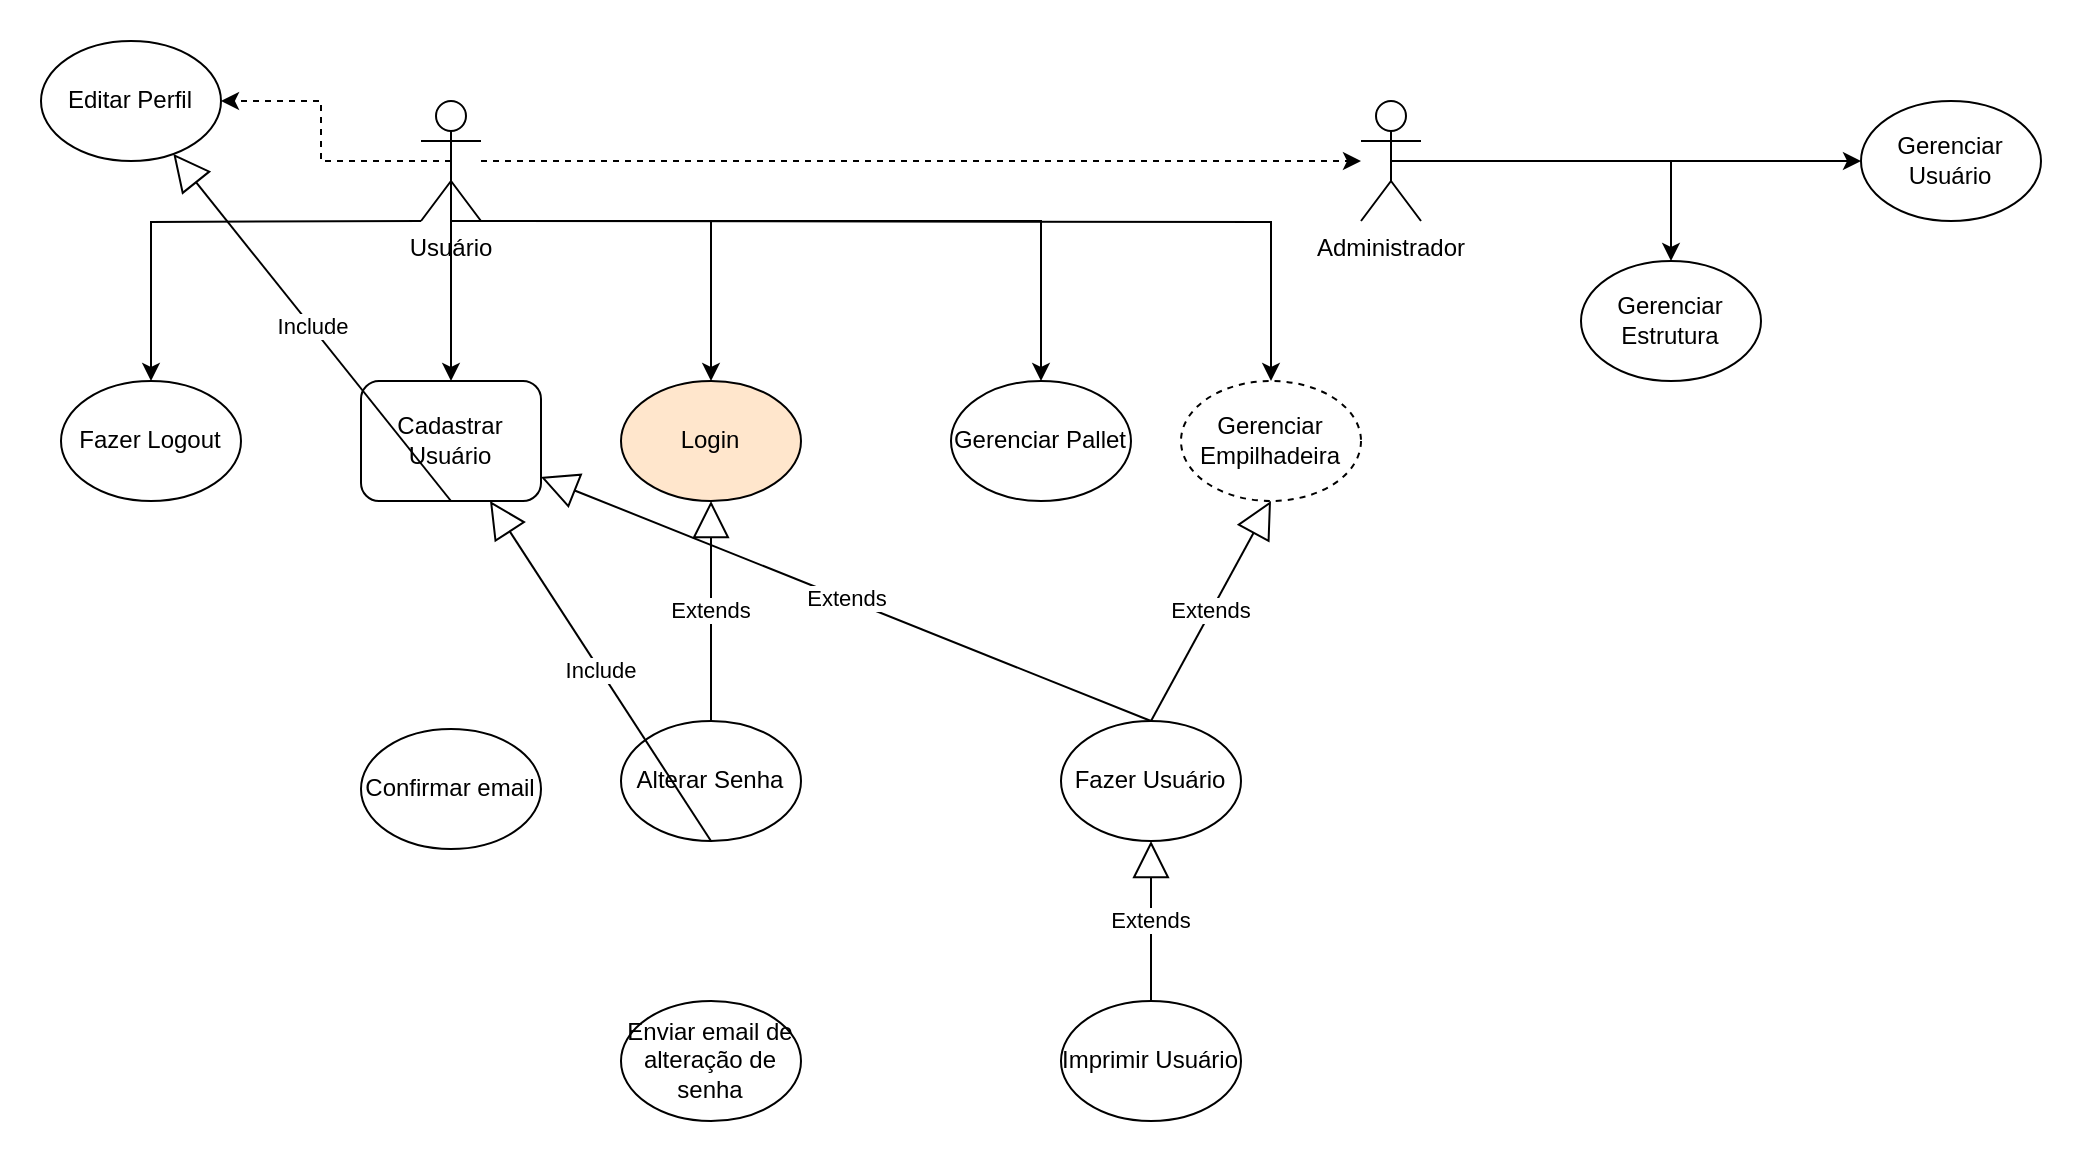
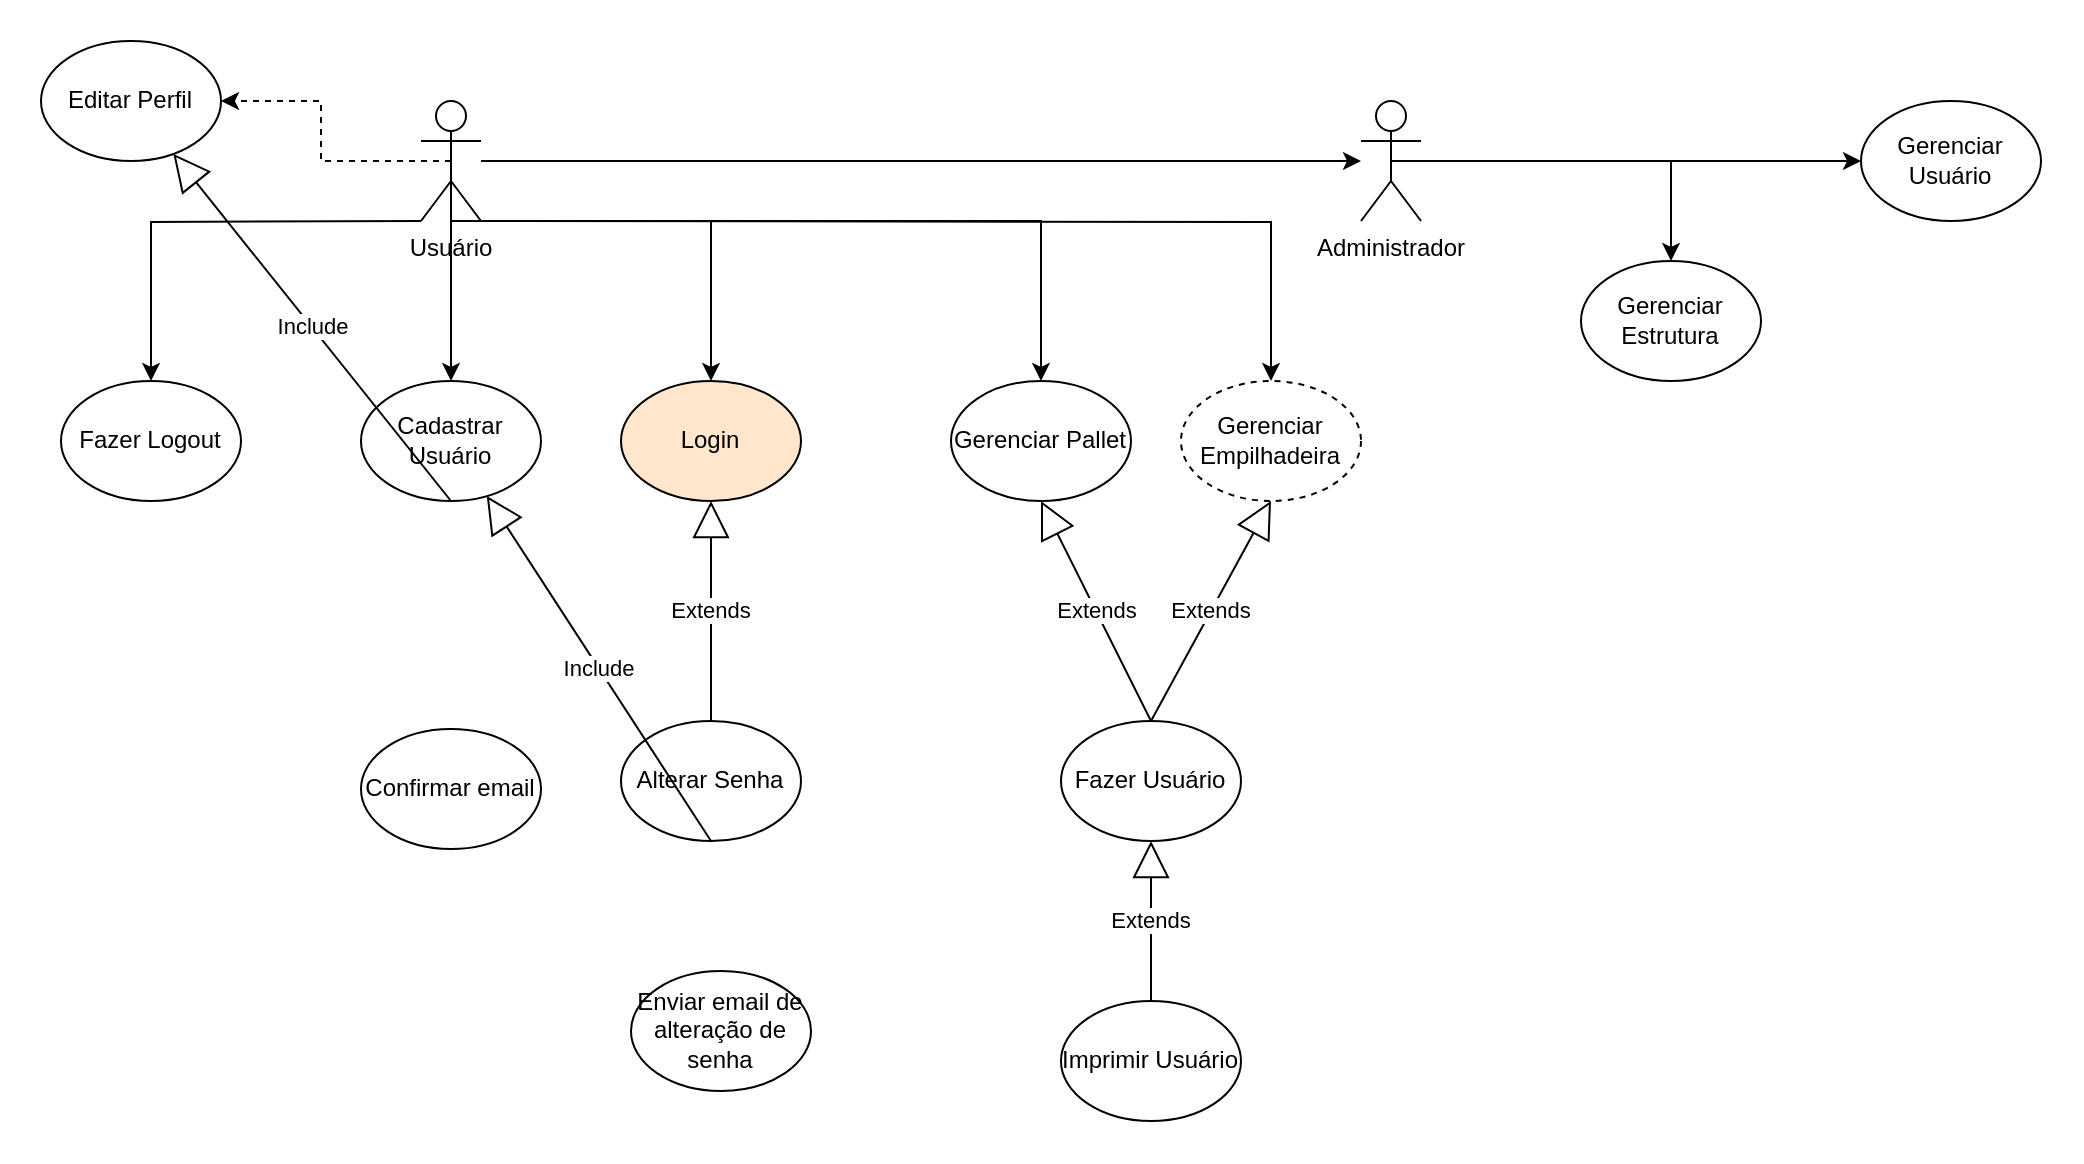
edge "Usuário" -> "Administrador": style dashed -> solid
node "Cadastrar Usuário": shape rounded rectangle -> ellipse
edge "Fazer Usuário" -> "Cadastrar Usuário": now "Fazer Usuário" -> "Gerenciar Pallet"
node "Enviar email de alteração de senha": moved (711, 1061) -> (721, 1031)
